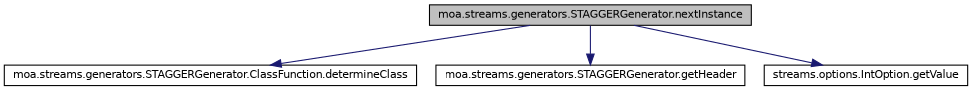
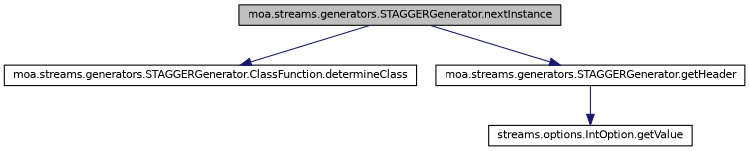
edge "moa.streams.generators.STAGGERGenerator.nextInstance" -> "streams.options.IntOption.getValue": now "moa.streams.generators.STAGGERGenerator.getHeader" -> "streams.options.IntOption.getValue"
